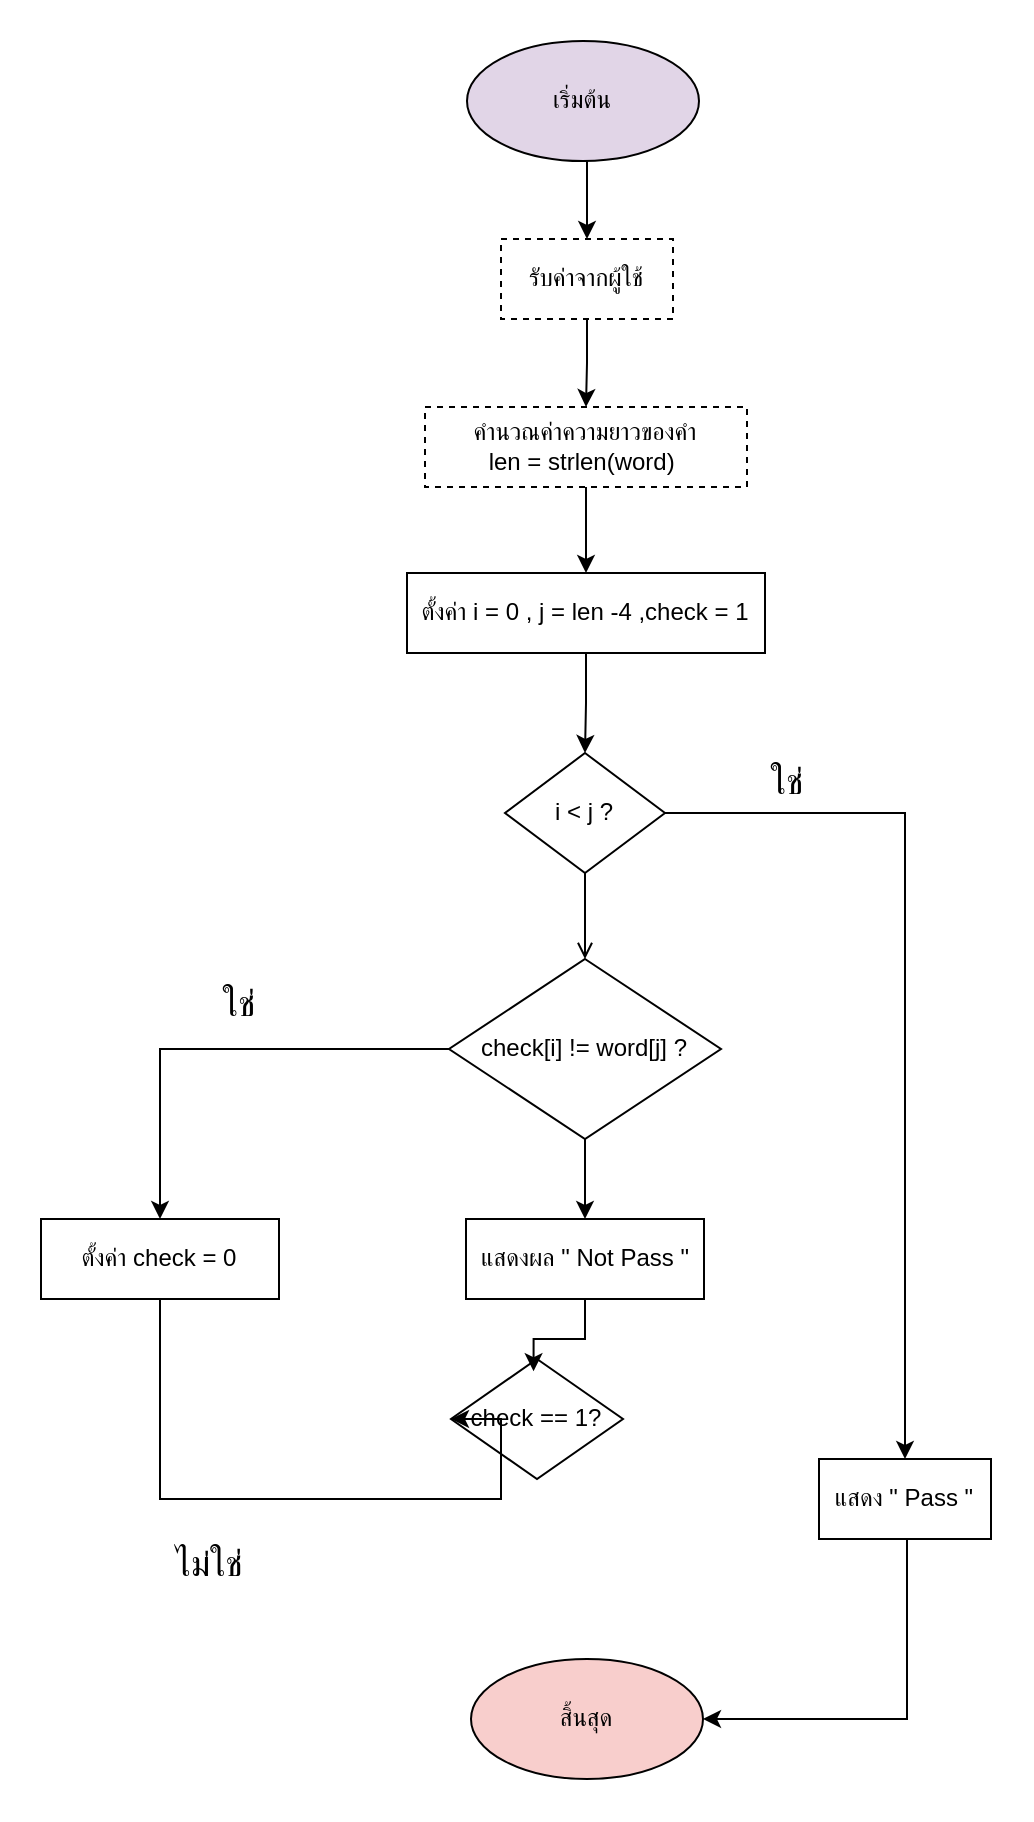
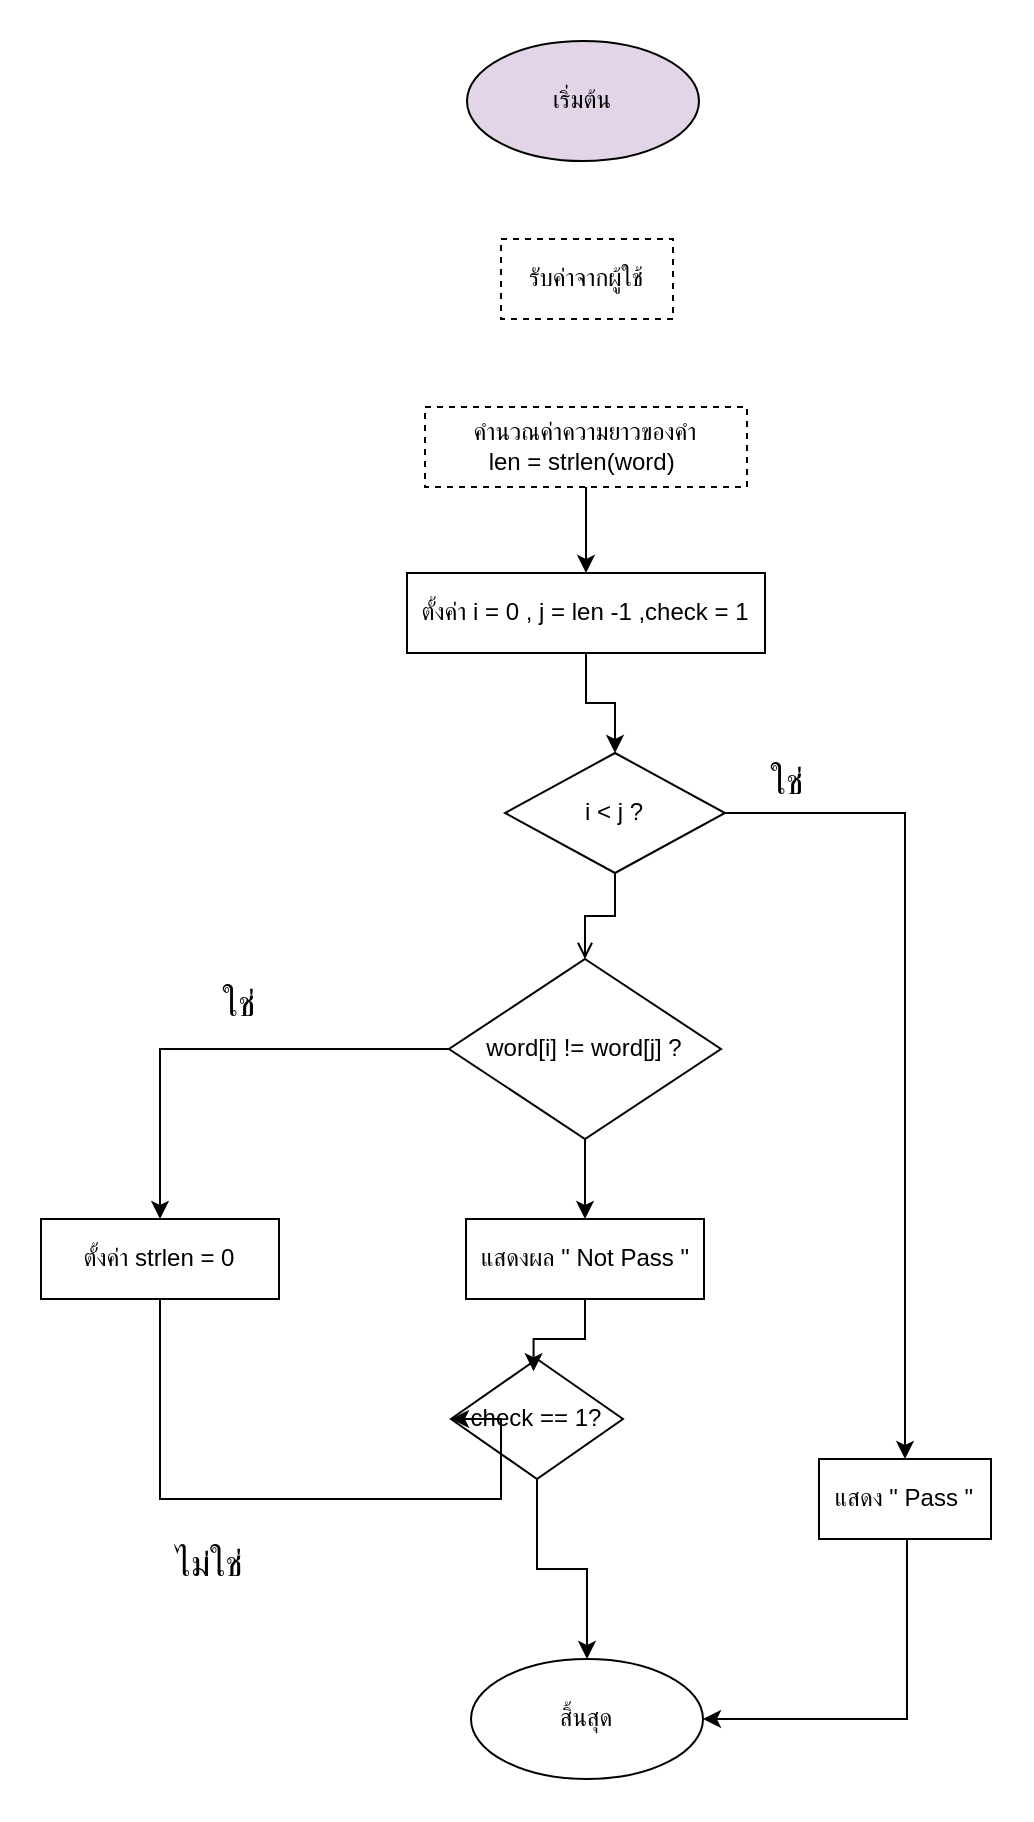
edge "เริ่มต้น" -> "รับค่าจากผู้ใช้": removed
edge "รับค่าจากผู้ใช้" -> "คำนวณค่าความยาวของคำ len = strlen(word)": removed
node "ตั้งค่า i = 0 , j = len -4 ,check = 1": label "ตั้งค่า i = 0 , j = len -4 ,check = 1" -> "ตั้งค่า i = 0 , j = len -1 ,check = 1"
node "i < j ?": size 160x120 -> 220x120
node "check[i] != word[j] ?": label "check[i] != word[j] ?" -> "word[i] != word[j] ?"
node "ตั้งค่า check = 0": label "ตั้งค่า check = 0" -> "ตั้งค่า strlen = 0"
edge "check == 1?" -> "สิ้นสุด": added
node "สิ้นสุด": fillcolor #f8cecc -> #ffffff
